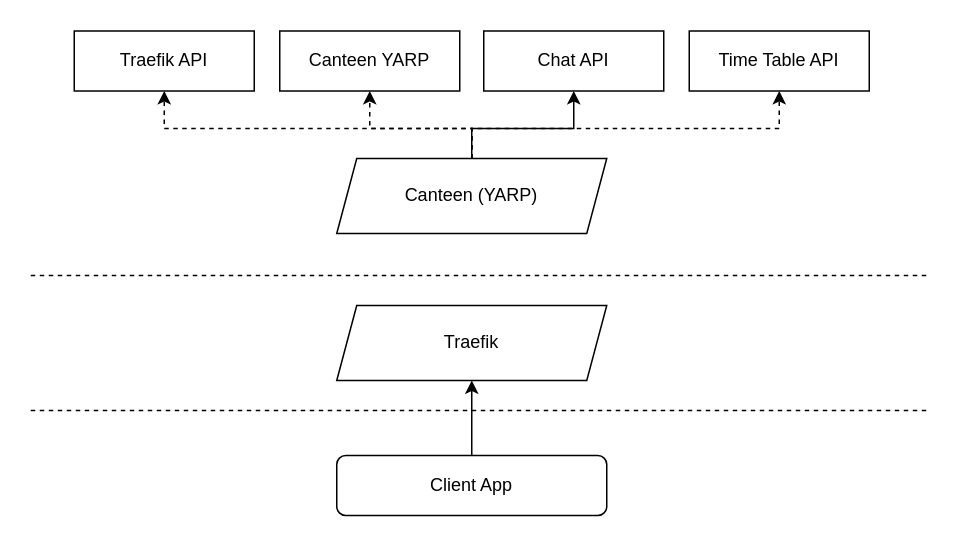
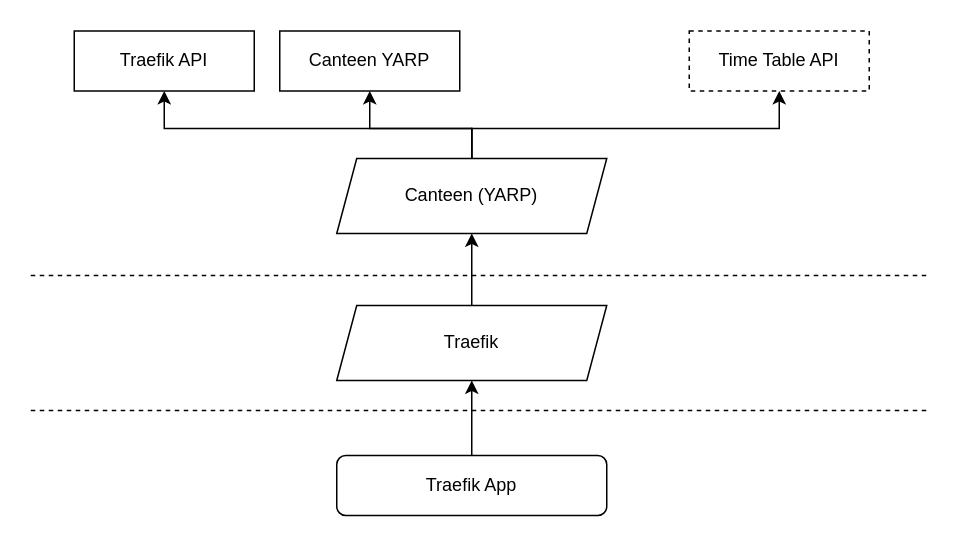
node "Chat API": removed
node "Time Table API": style solid -> dashed
edge "Canteen (YARP)" -> "Canteen YARP": style dashed -> solid
edge "Canteen (YARP)" -> "Chat API": removed
edge "Canteen (YARP)" -> "Traefik API": style dashed -> solid
edge "Canteen (YARP)" -> "Time Table API": style dashed -> solid
edge "Traefik" -> "Canteen (YARP)": added
node "Client App": label "Client App" -> "Traefik App"
